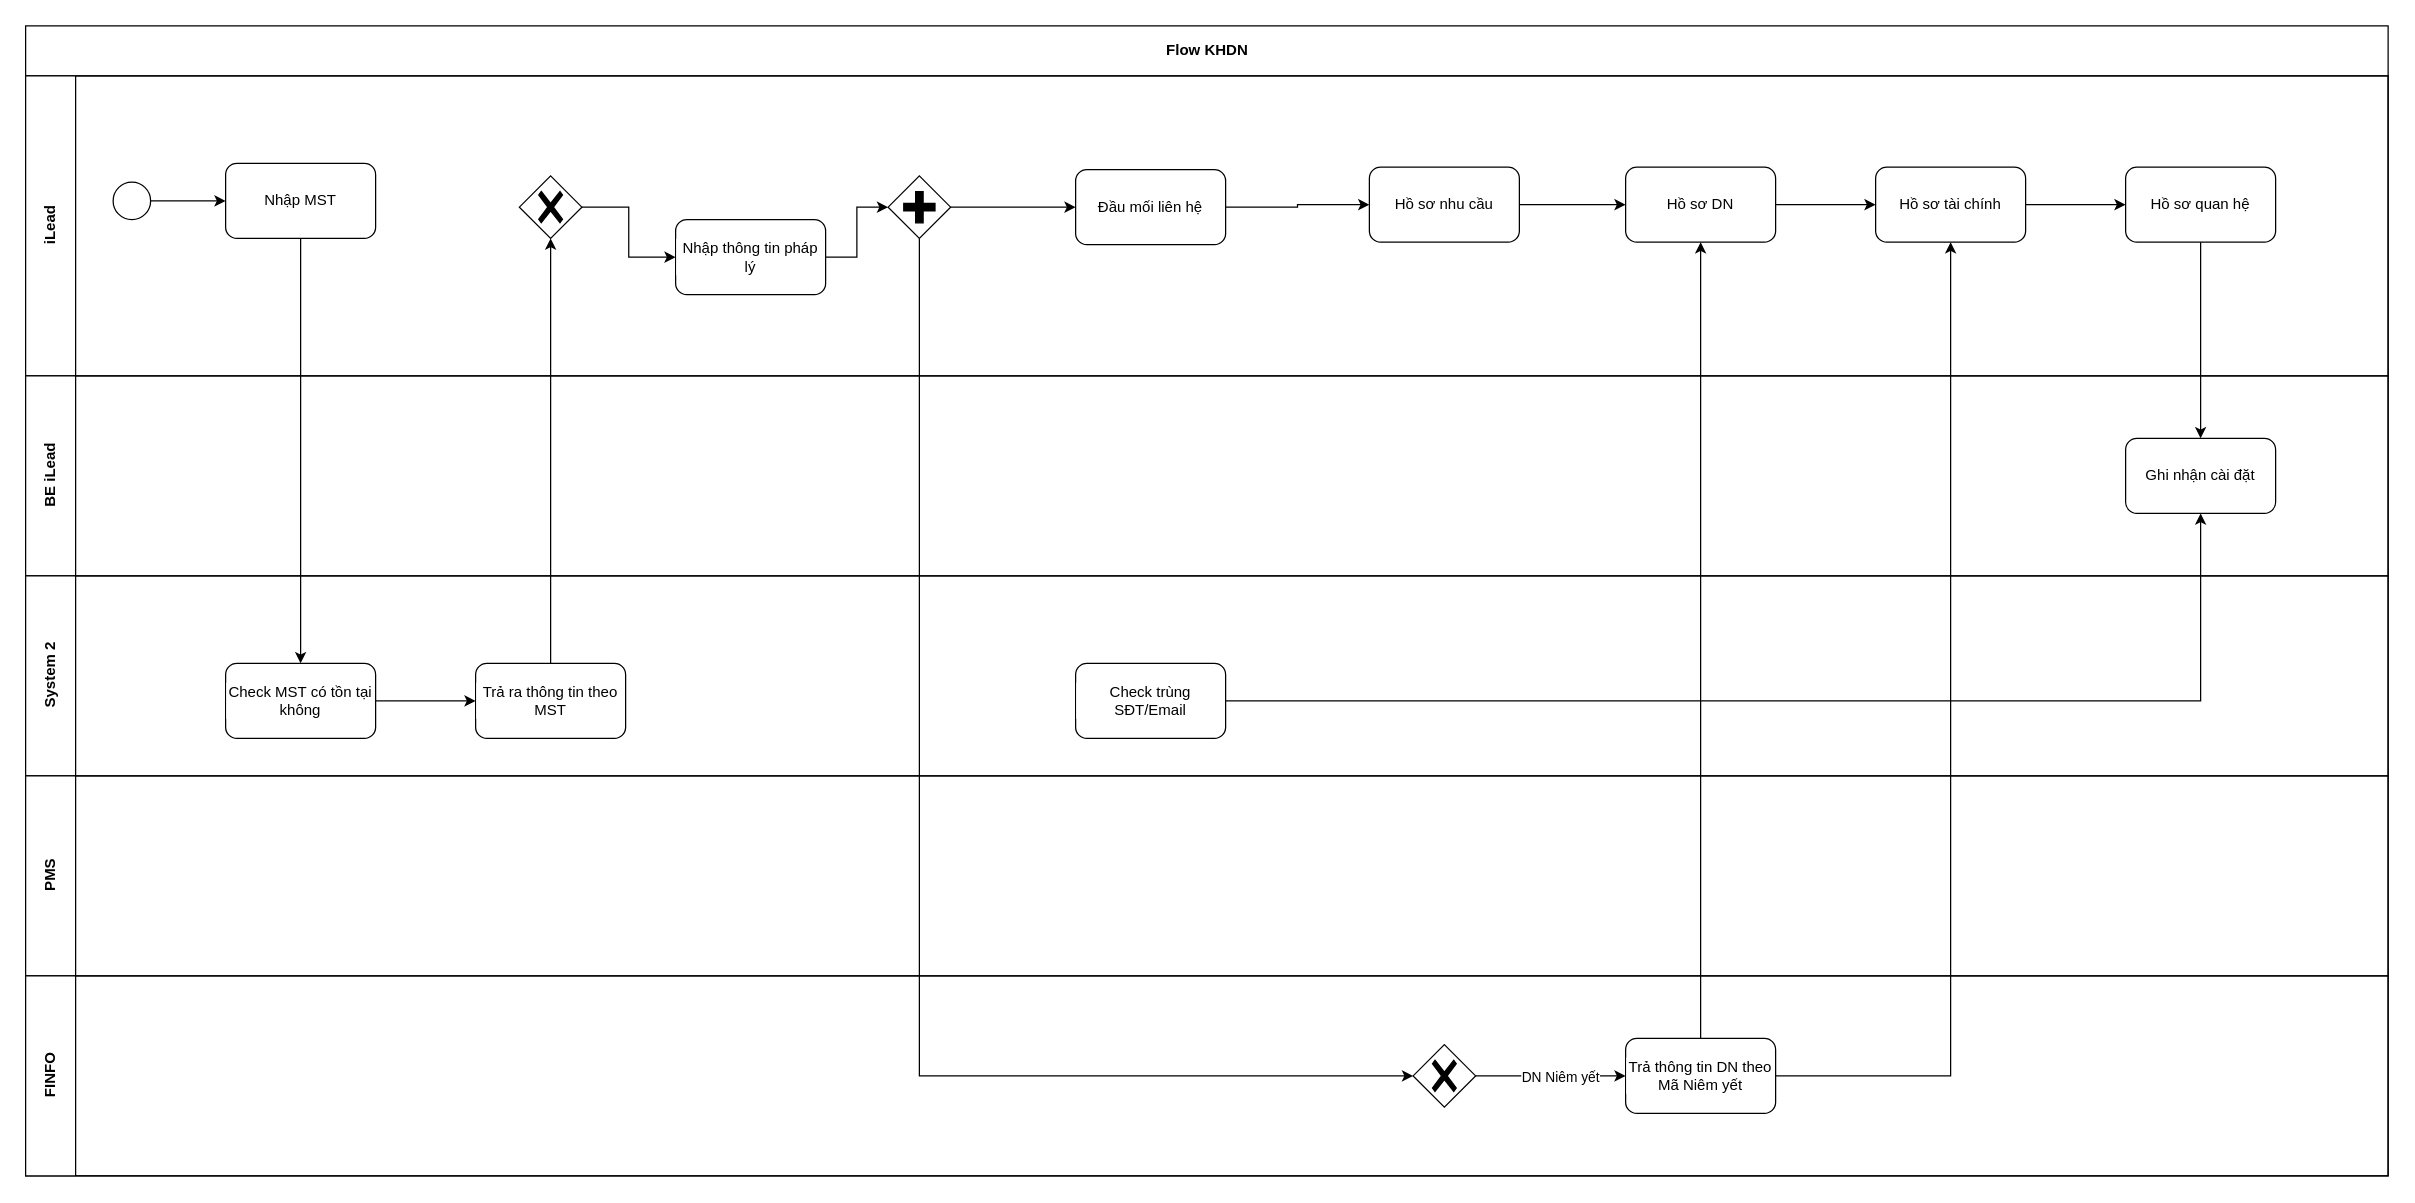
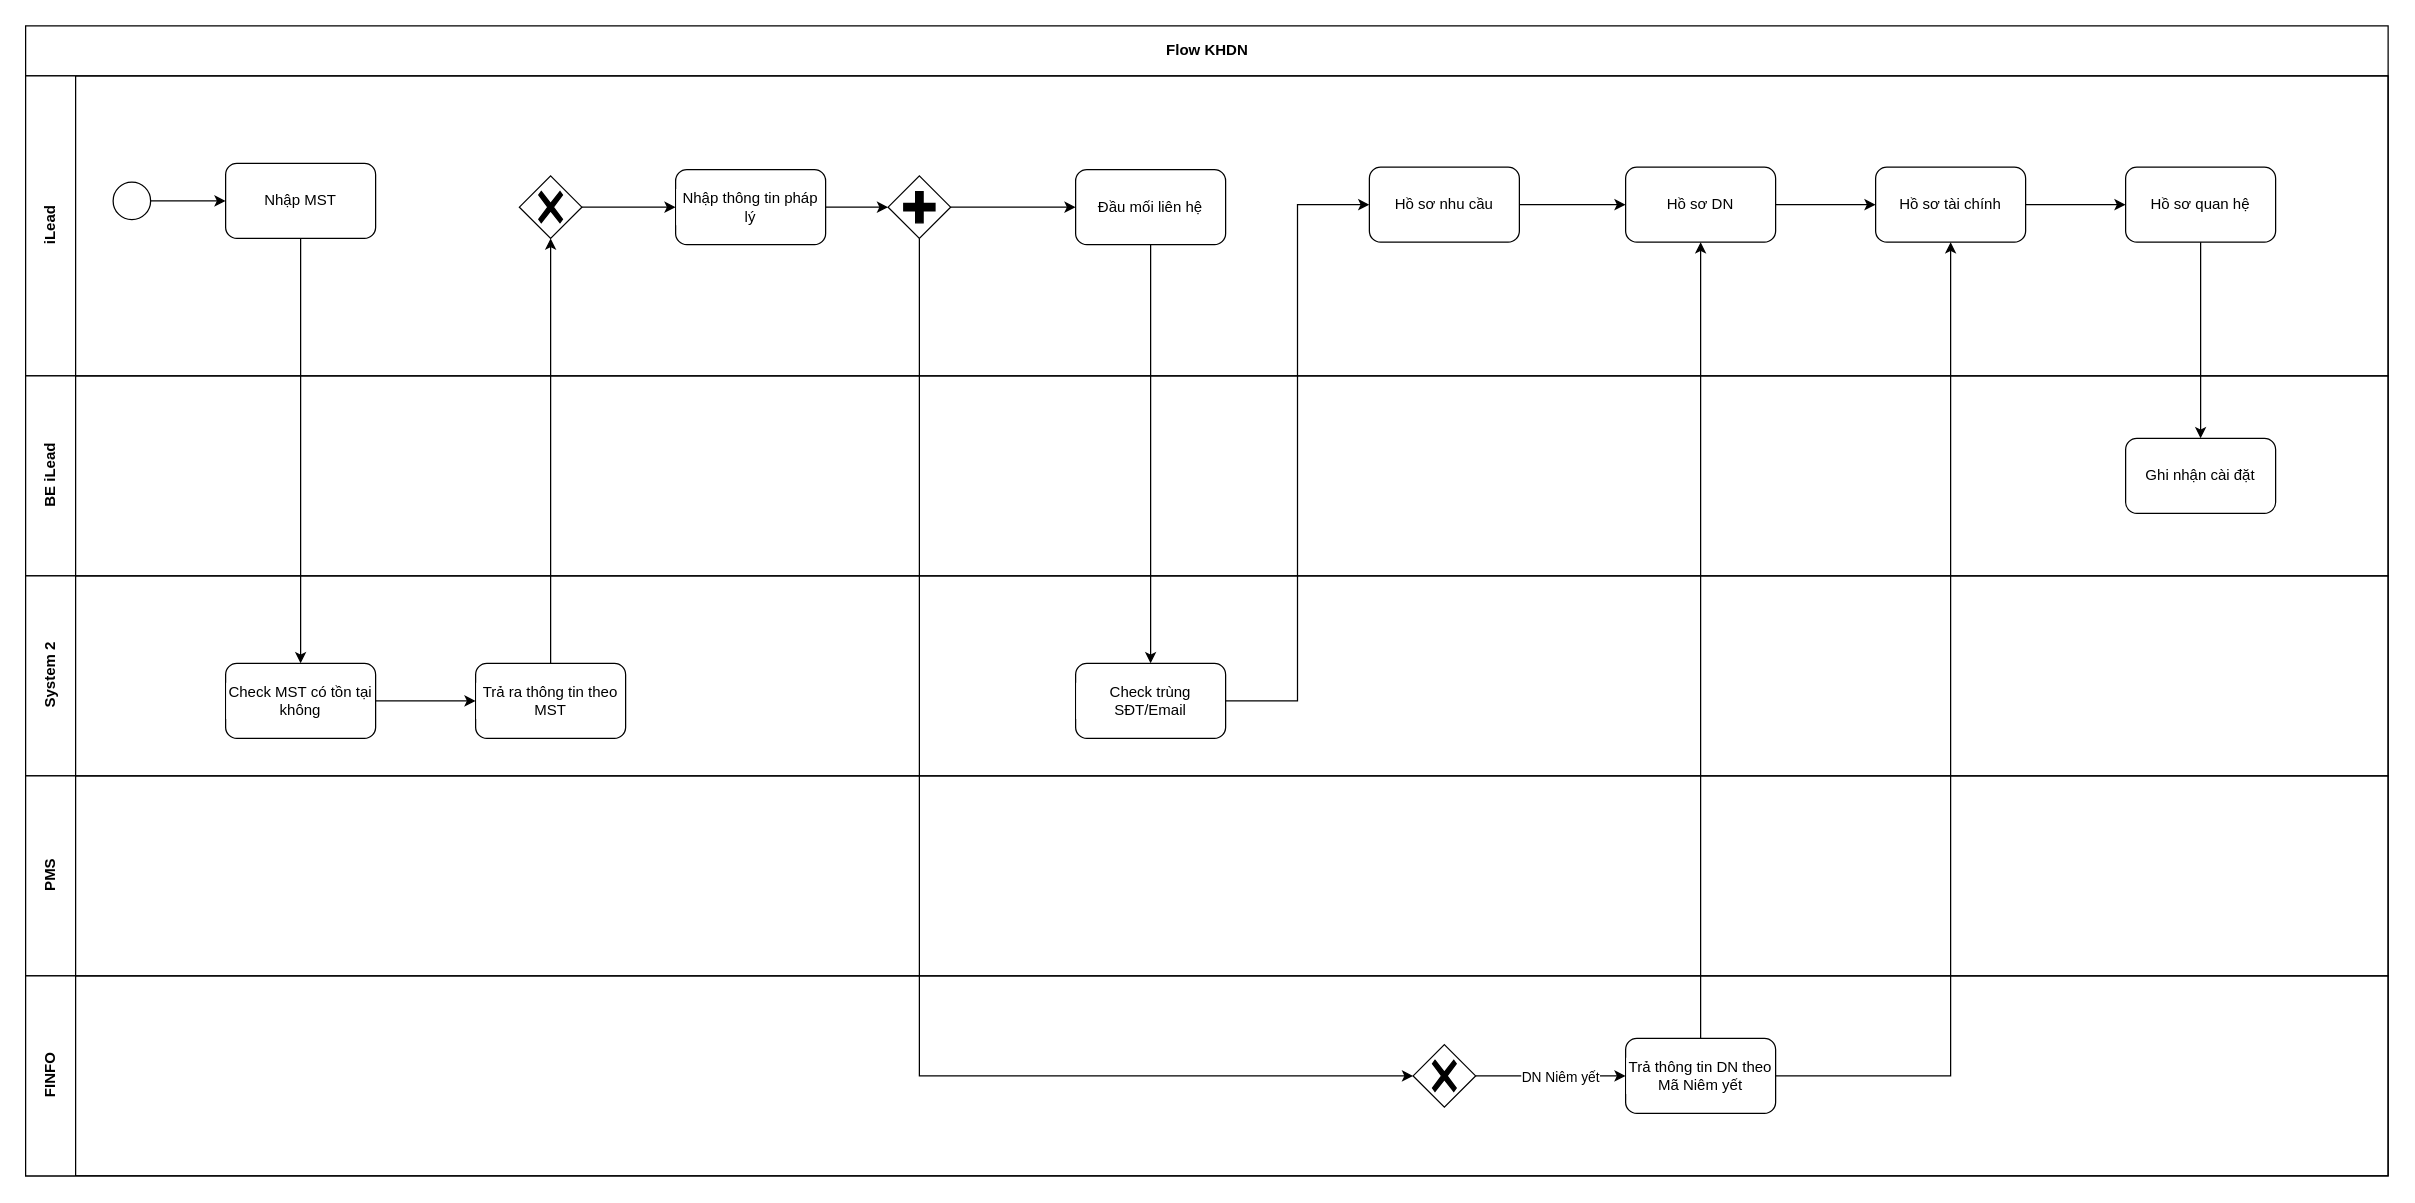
edge "Đầu mối liên hệ" -> "Hồ sơ nhu cầu": now "Đầu mối liên hệ" -> "Check trùng SĐT/Email"
node "Nhập thông tin pháp lý": moved (751, 257) -> (751, 207)
edge "Check trùng SĐT/Email" -> "Ghi nhận cài đặt": now "Check trùng SĐT/Email" -> "Hồ sơ nhu cầu"
